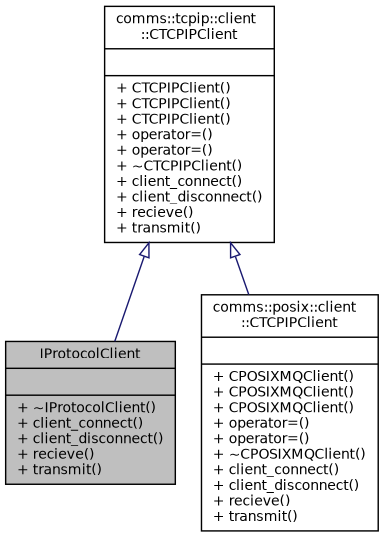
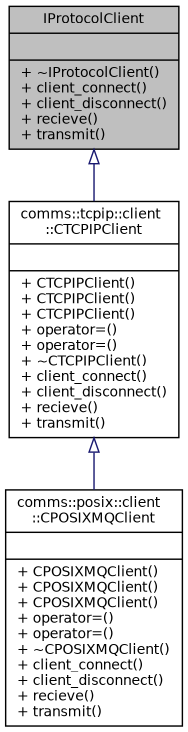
edge "IProtocolClient" -> "comms::tcpip::client": reversed
node "comms::posix::client": text "::CTCPIPClient" -> "::CPOSIXMQClient"
